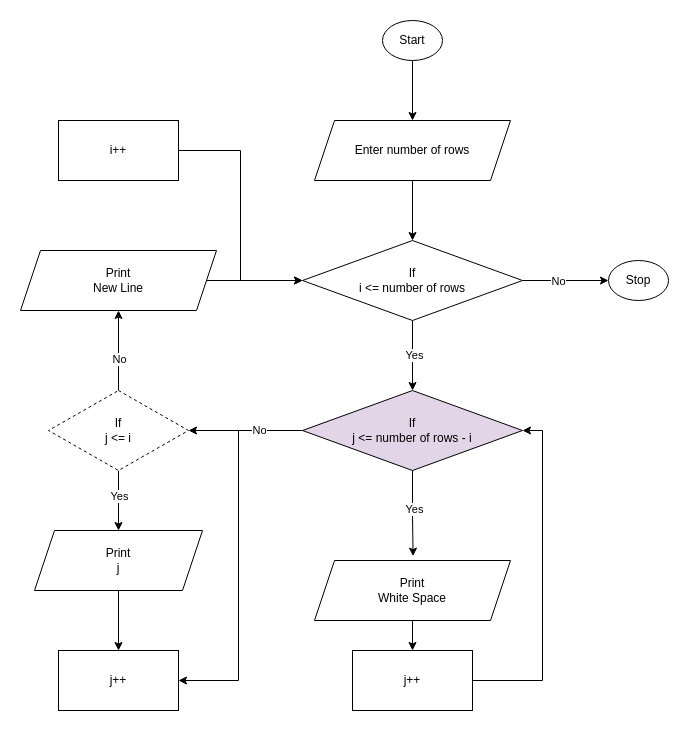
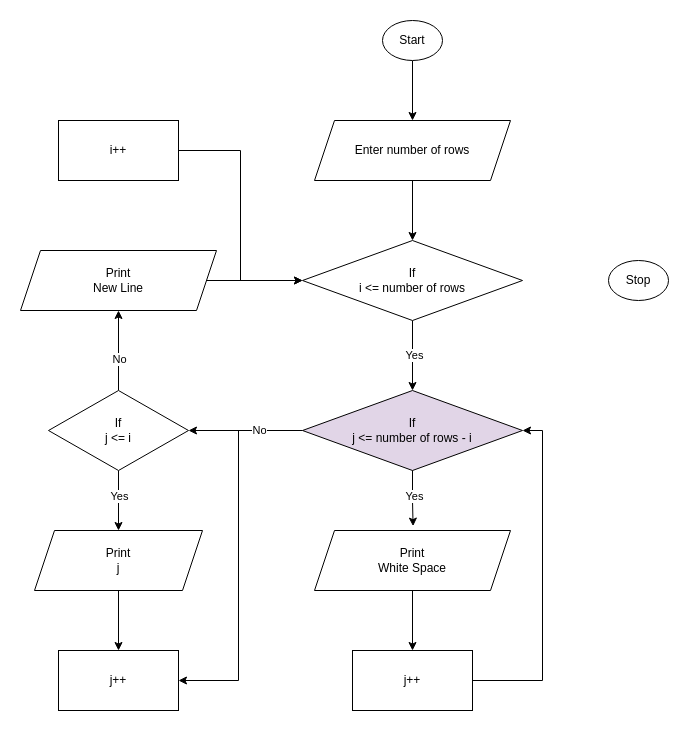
edge "If i <= number of rows" -> "Stop": removed, label "No"
node "If j <= i": style dashed -> solid
node "Print White Space": moved (413, 591) -> (413, 561)
